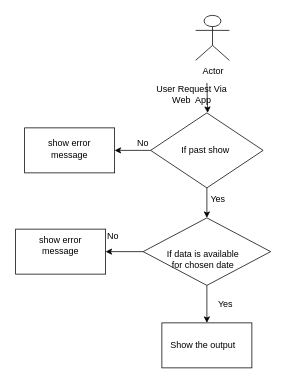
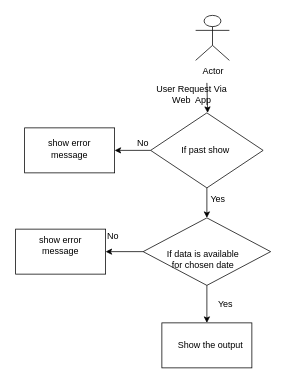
node "Show the output": moved (203, 345) -> (210, 345)
